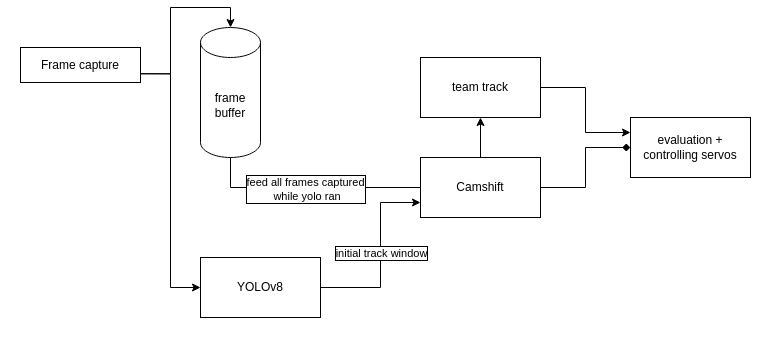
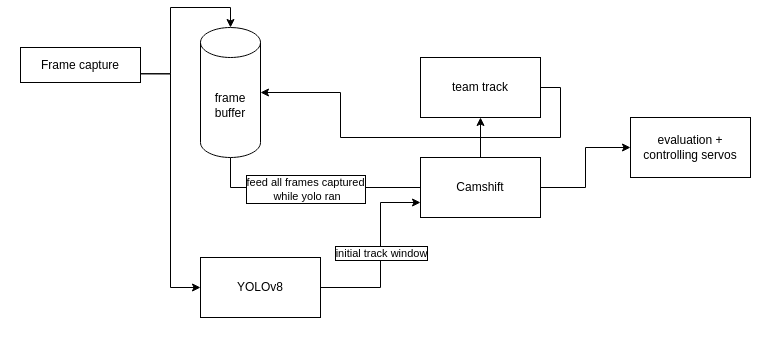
edge "team track" -> "evaluation + controlling servos": now "team track" -> "frame buffer"
edge "Camshift" -> "evaluation + controlling servos": arrowhead diamond -> classic
